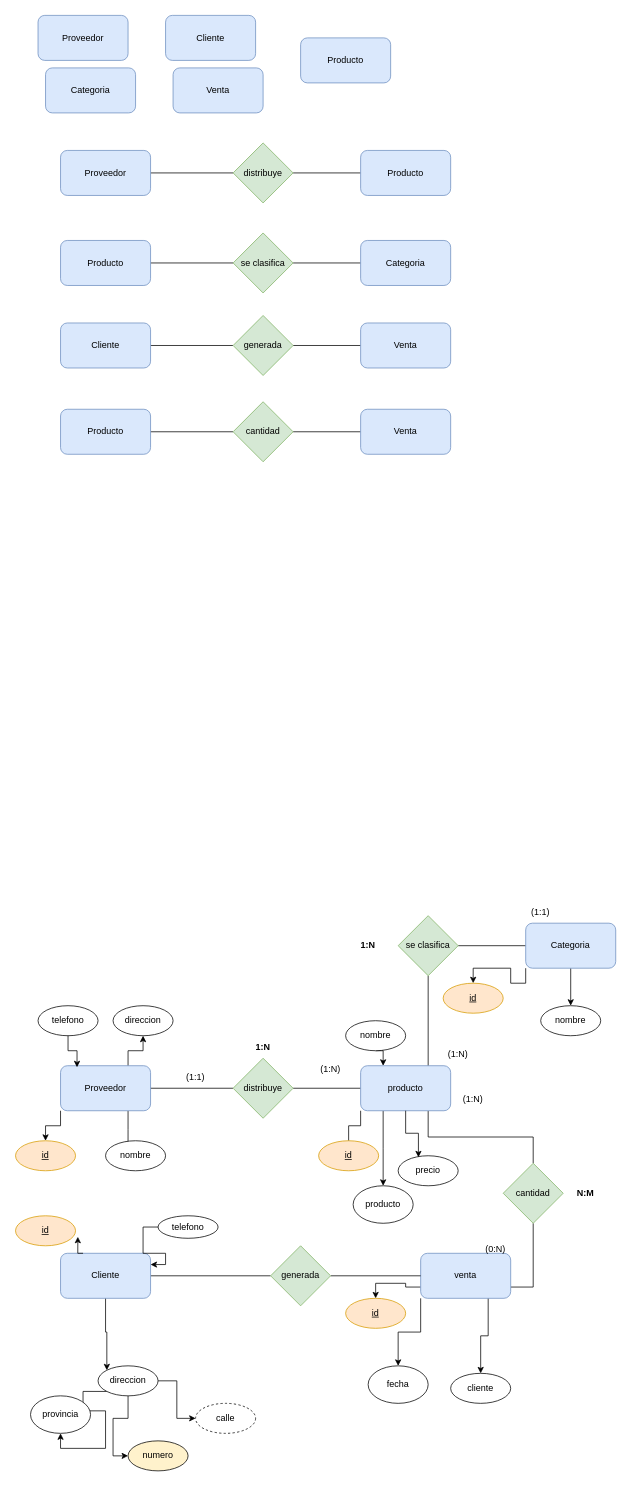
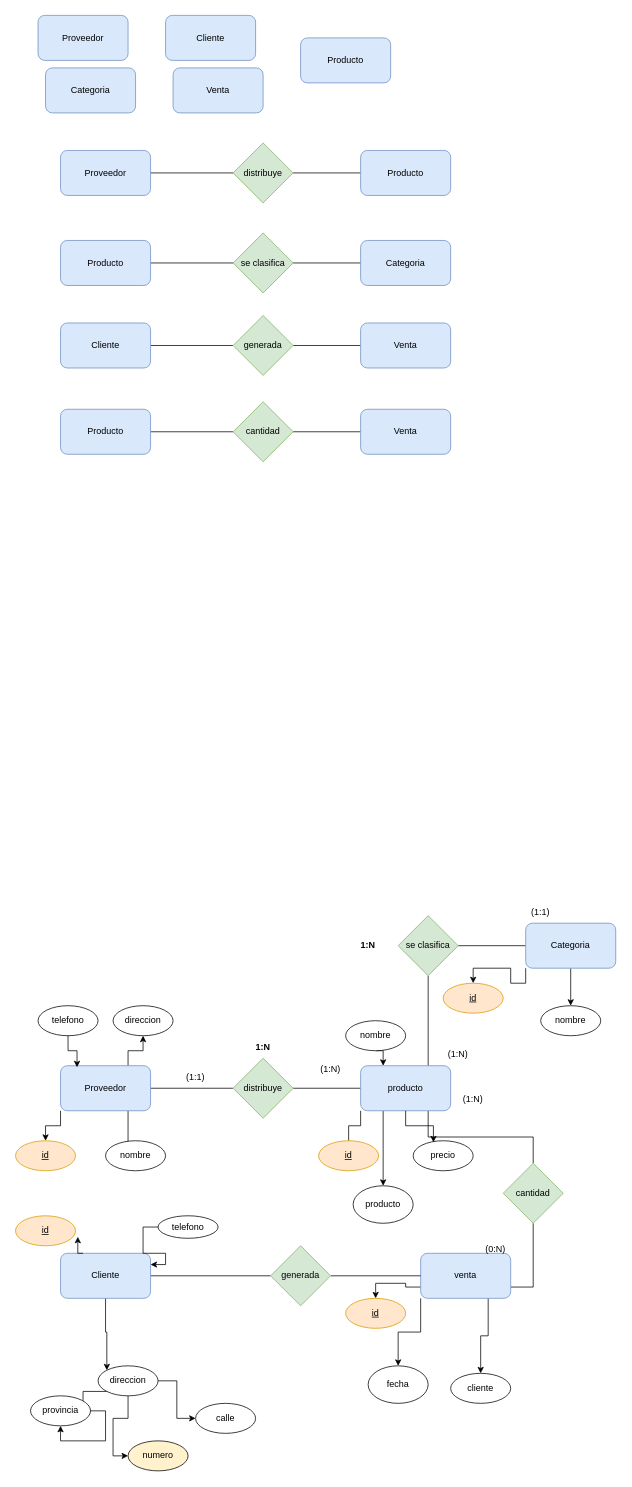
node "precio": moved (428, 1170) -> (443, 1155)
node "N:M": removed
node "provincia": size 60x38 -> 60x30
node "calle": style dashed -> solid
